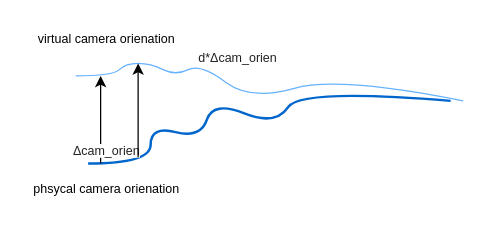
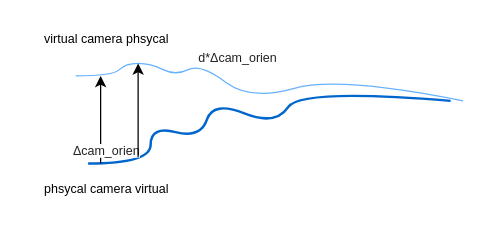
node "virtual camera orienation": label "virtual camera orienation" -> "virtual camera phsycal"
node "phsycal camera orienation": label "phsycal camera orienation" -> "phsycal camera virtual"
